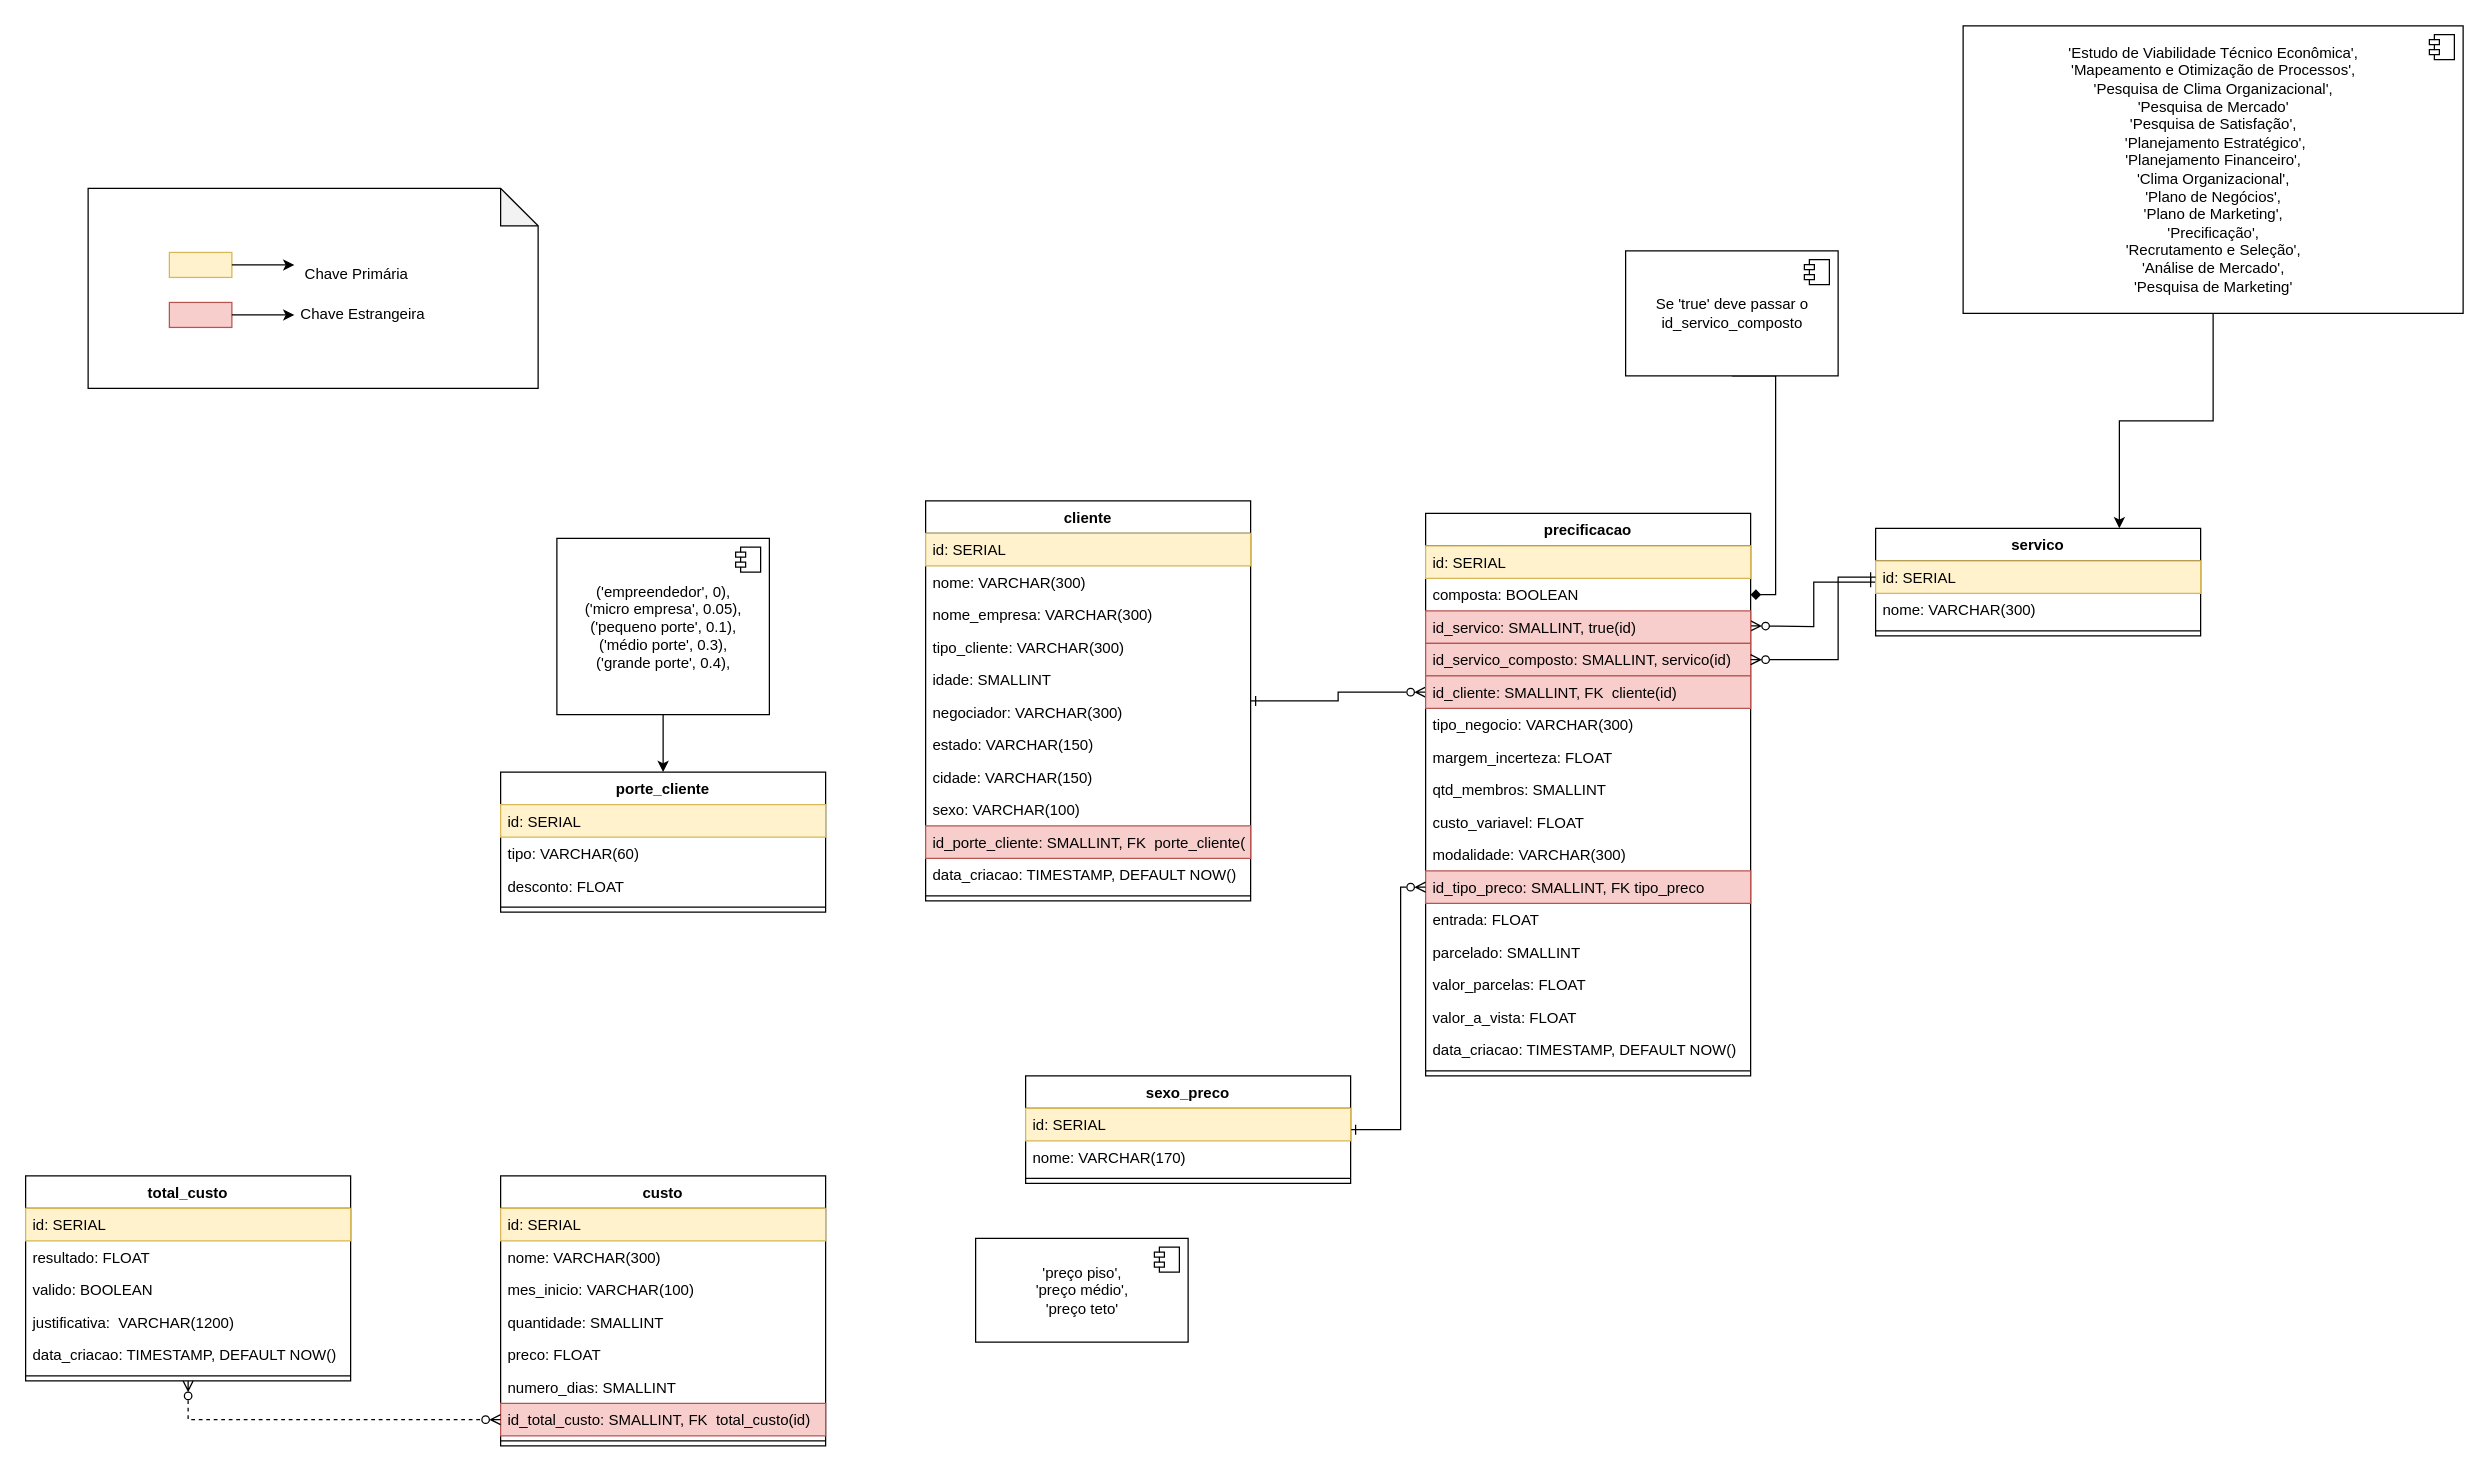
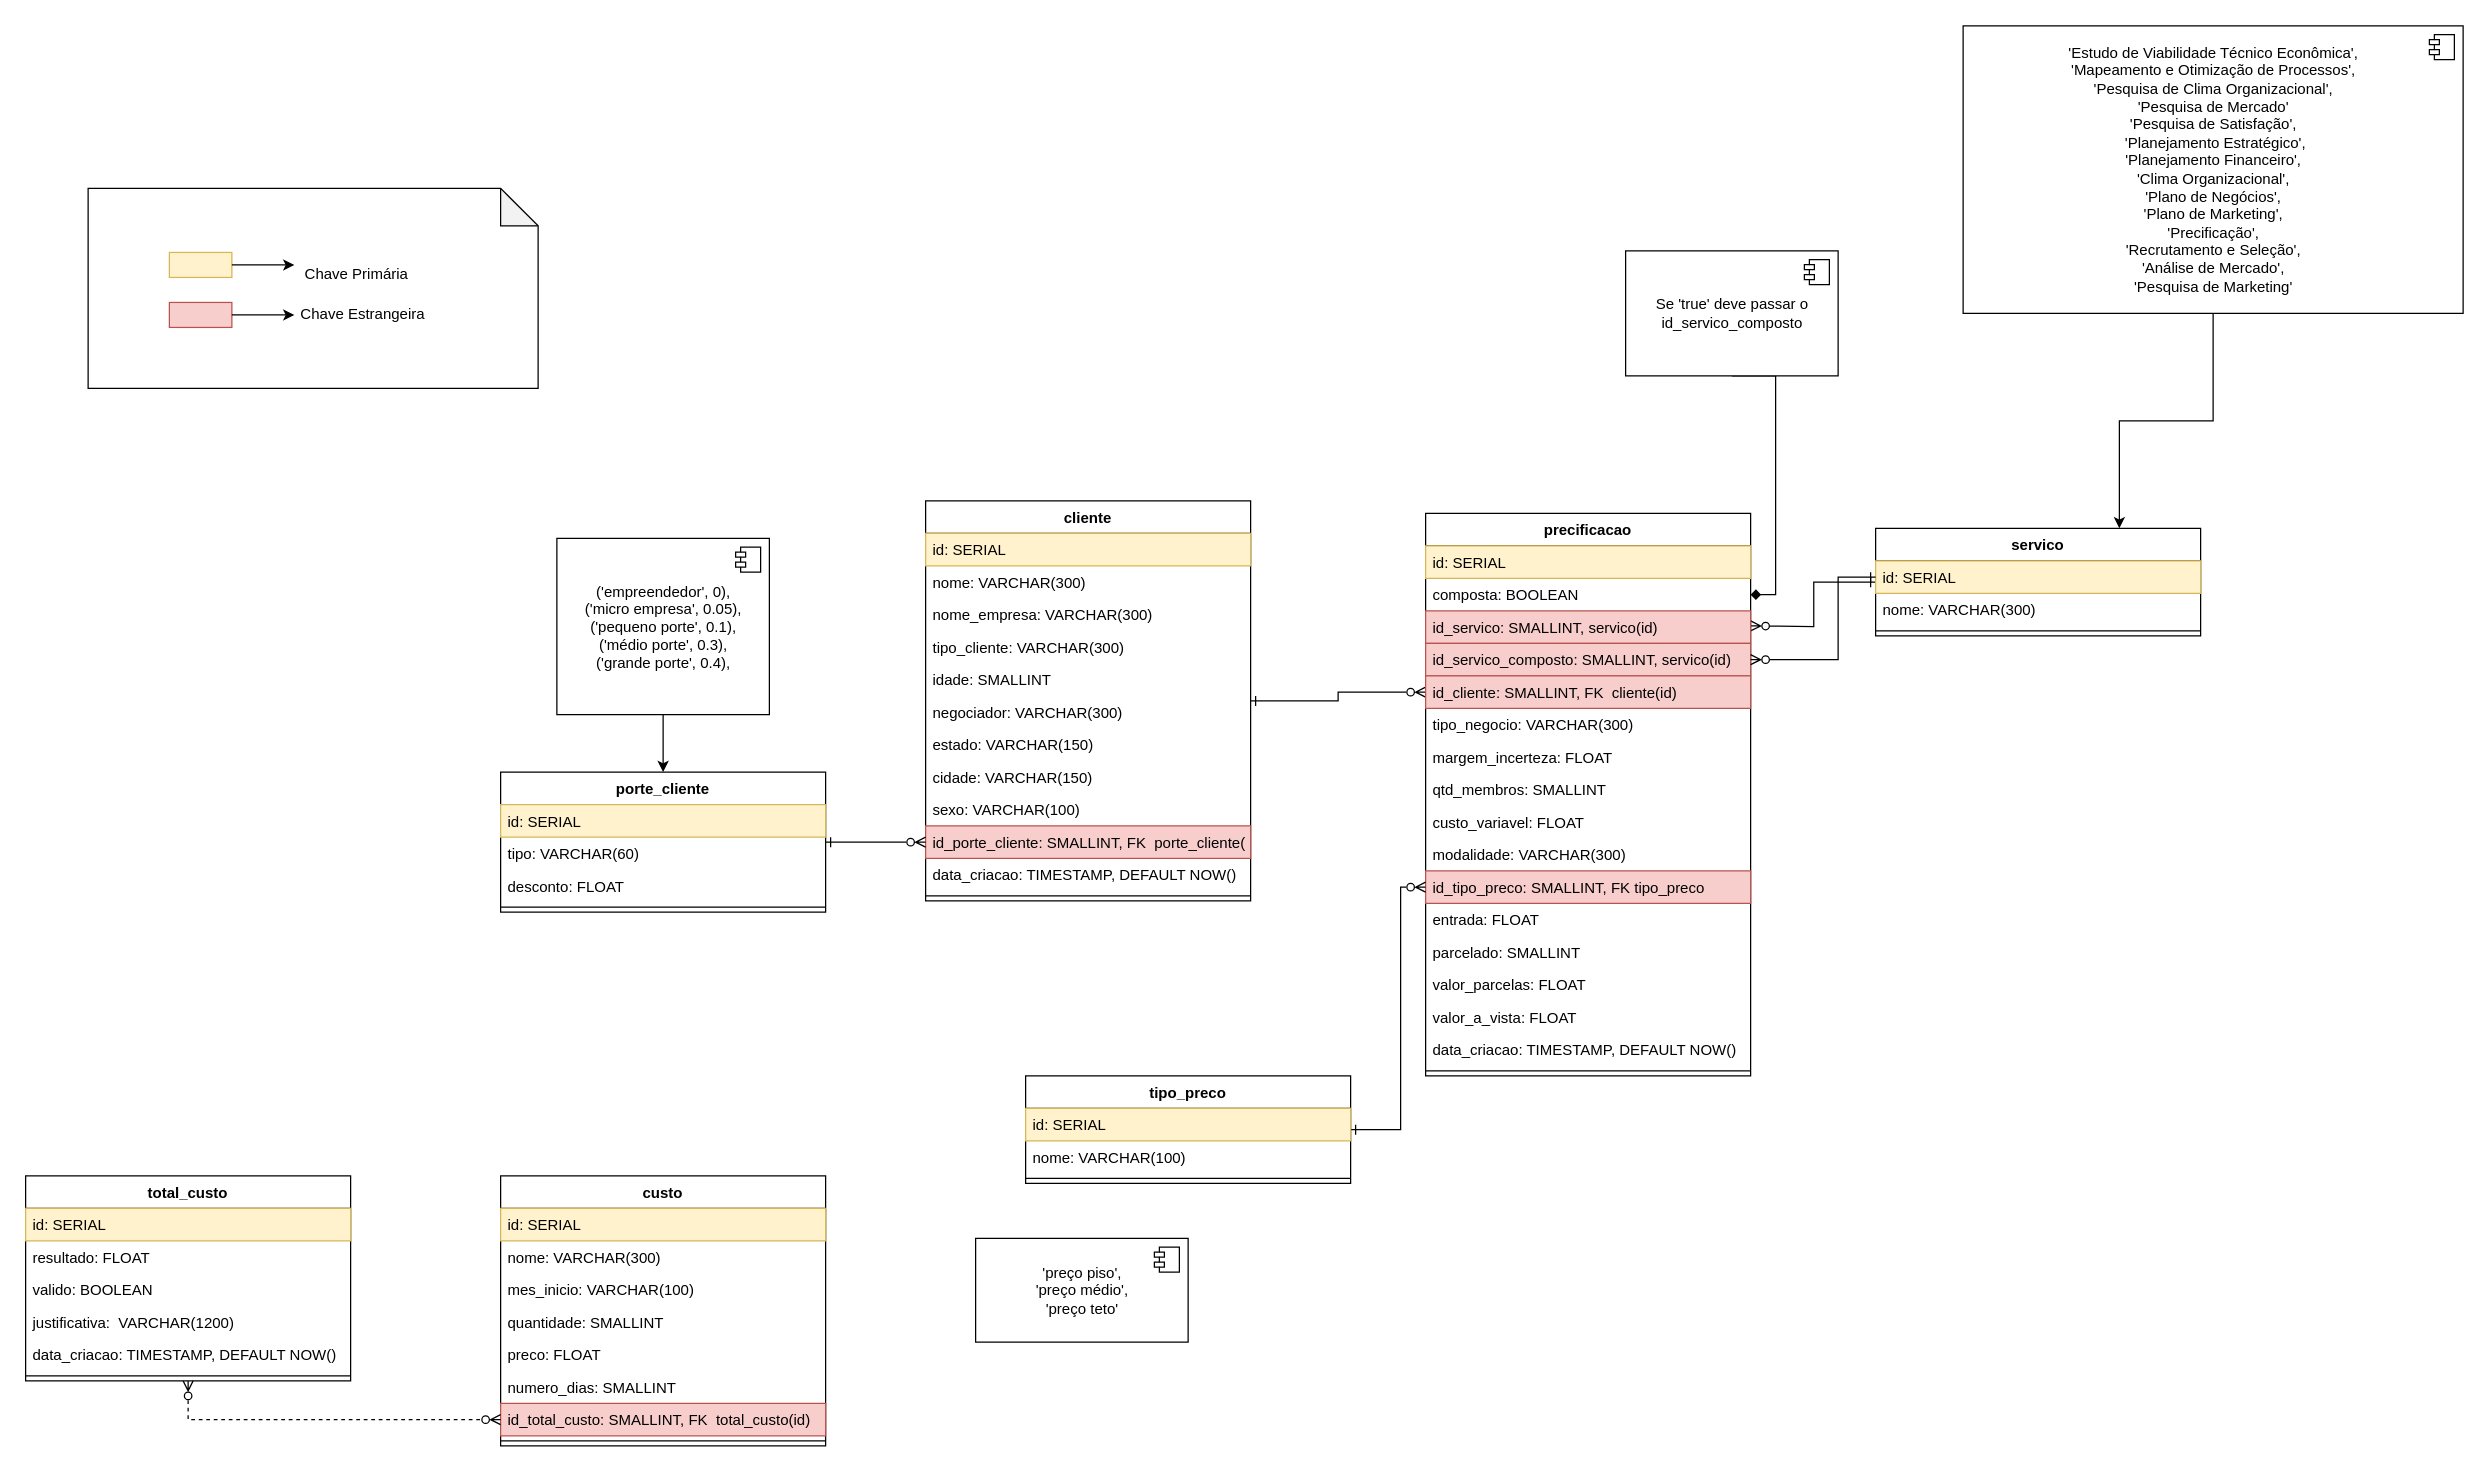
node "id_servico: SMALLINT, true(id)": label "id_servico: SMALLINT, true(id)" -> "id_servico: SMALLINT, servico(id)"
edge "porte_cliente" -- "id_porte_cliente: SMALLINT, FK porte_cliente(id)": added
node "sexo_preco": label "sexo_preco" -> "tipo_preco"
node "nome: VARCHAR(170)": label "nome: VARCHAR(170)" -> "nome: VARCHAR(100)"
